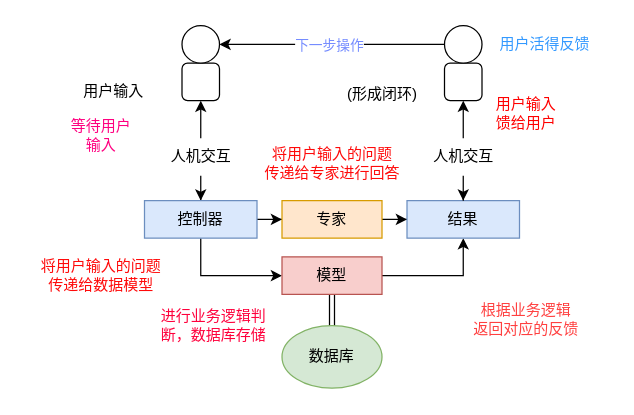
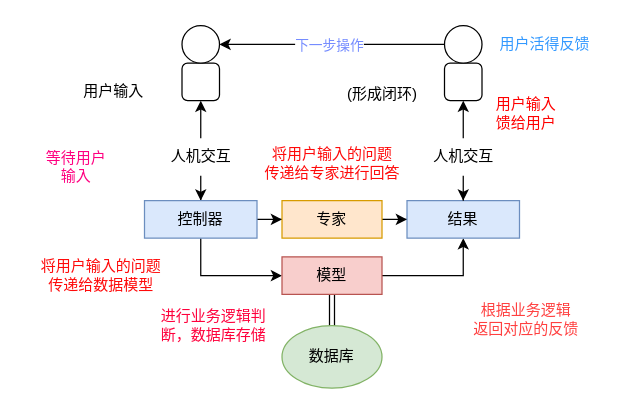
node "等待用户 输入": moved (101, 136) -> (76, 167)
